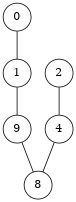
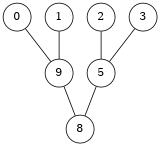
node "3": added
edge "0" -- "1": now "0" -- "9"
node "4": label "4" -> "5"
